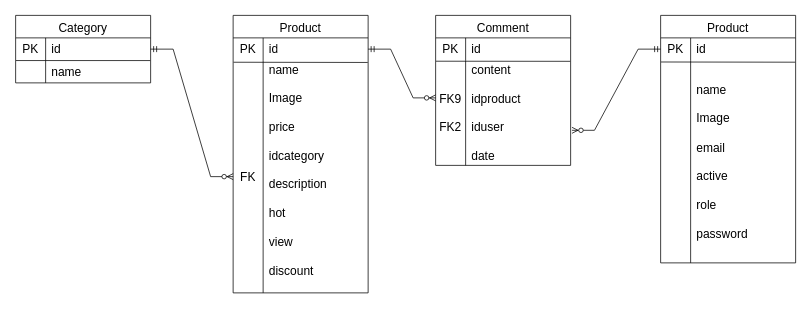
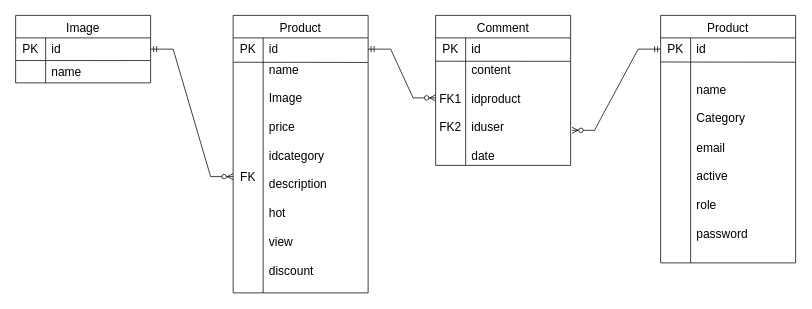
node "Category": label "Category" -> "Image"
node "FK9 FK2": label "FK9 FK2" -> "FK1 FK2"
node "name Image email active role password": label "name Image email active role password" -> "name Category email active role password"
